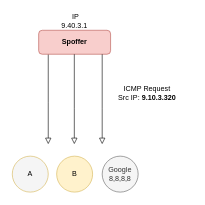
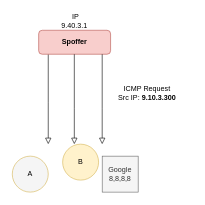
node "ICMP Request Src IP: 9.10.3.320": label "ICMP Request Src IP: 9.10.3.320" -> "ICMP Request Src IP: 9.10.3.300"
node "B": moved (75, 174) -> (81, 162)
node "Google 8,8,8,8": shape ellipse -> rectangle
